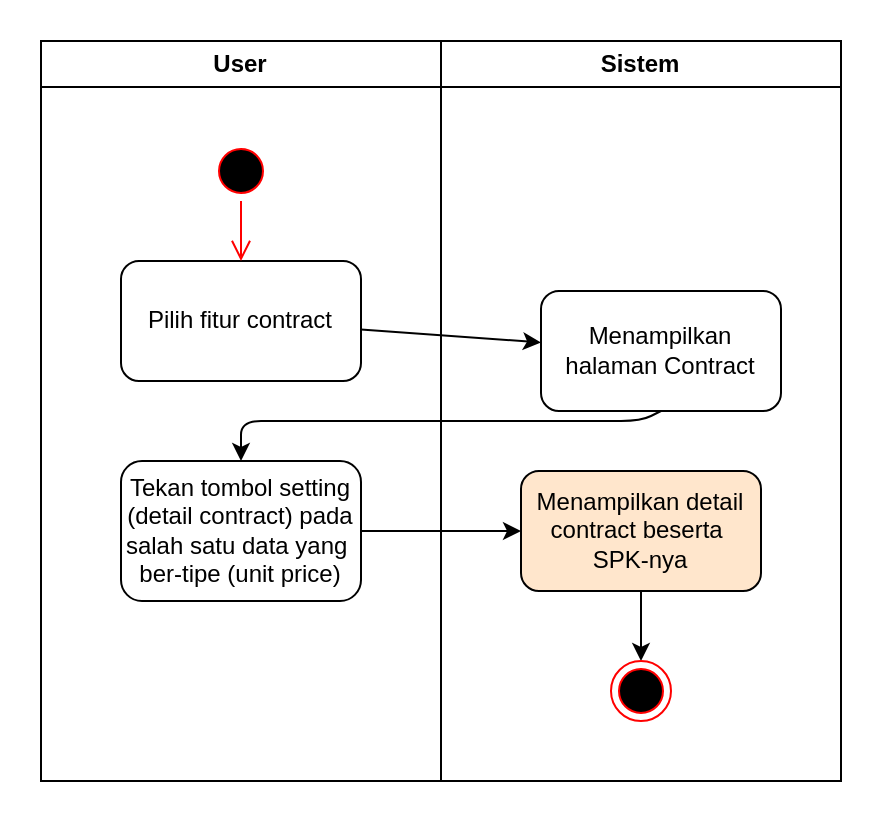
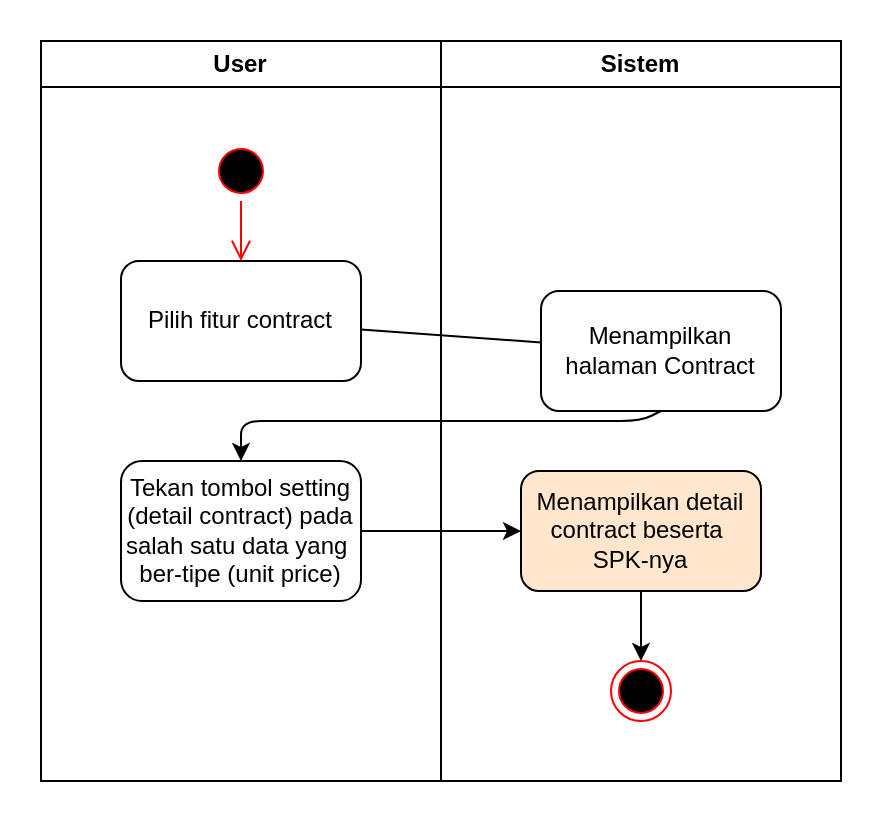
edge "Pilih fitur contract" -> "Menampilkan halaman Contract": arrowhead classic -> none
